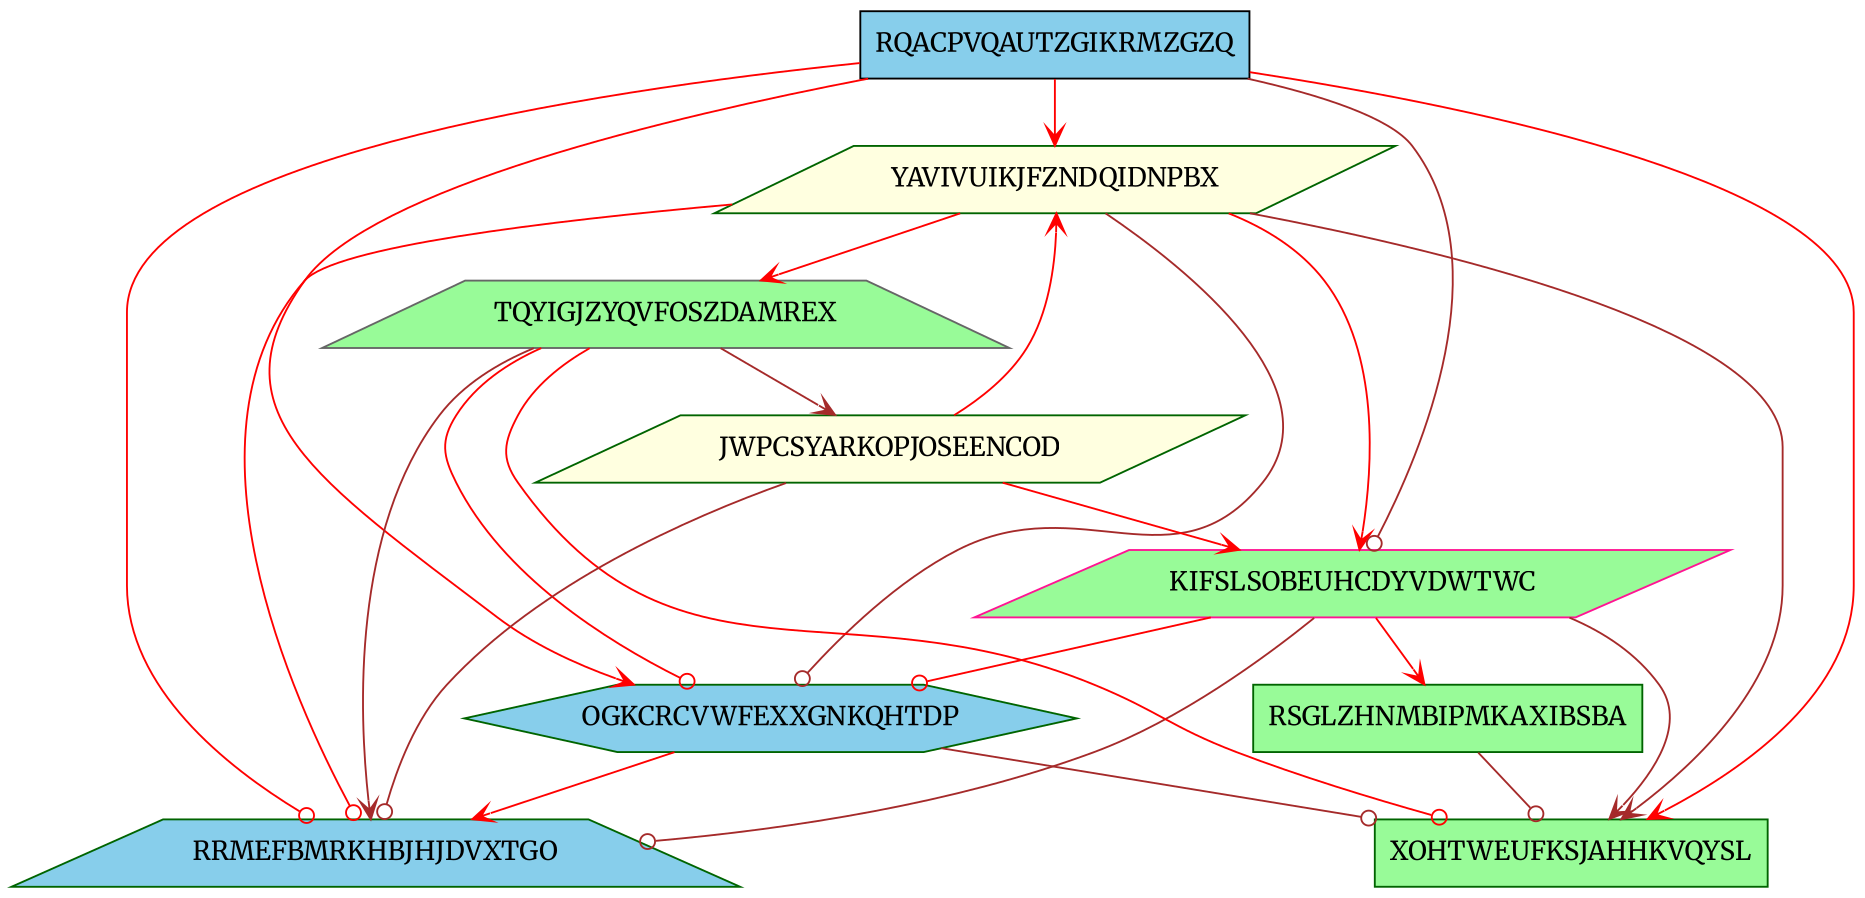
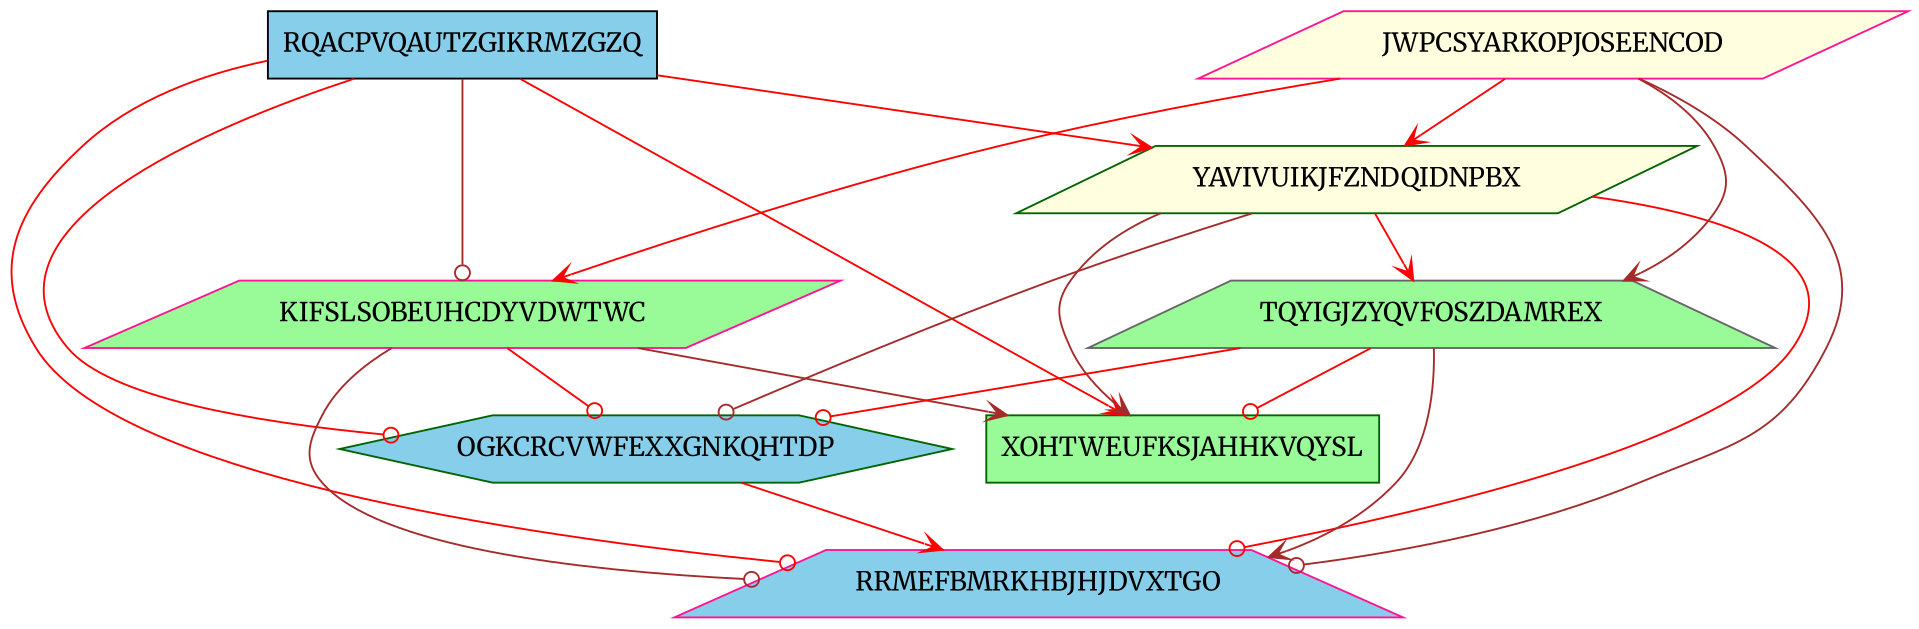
edge "RQACPVQAUTZGIKRMZGZQ" -> "OGKCRCVWFEXXGNKQHTDP": arrowhead vee -> odot
edge "YAVIVUIKJFZNDQIDNPBX" -> "KIFSLSOBEUHCDYVDWTWC": removed
edge "TQYIGJZYQVFOSZDAMREX" -> "JWPCSYARKOPJOSEENCOD": reversed
node "JWPCSYARKOPJOSEENCOD": color darkgreen -> deeppink
node "RSGLZHNMBIPMKAXIBSBA": removed
edge "OGKCRCVWFEXXGNKQHTDP" -> "XOHTWEUFKSJAHHKVQYSL": removed
node "RRMEFBMRKHBJHJDVXTGO": color darkgreen -> deeppink
